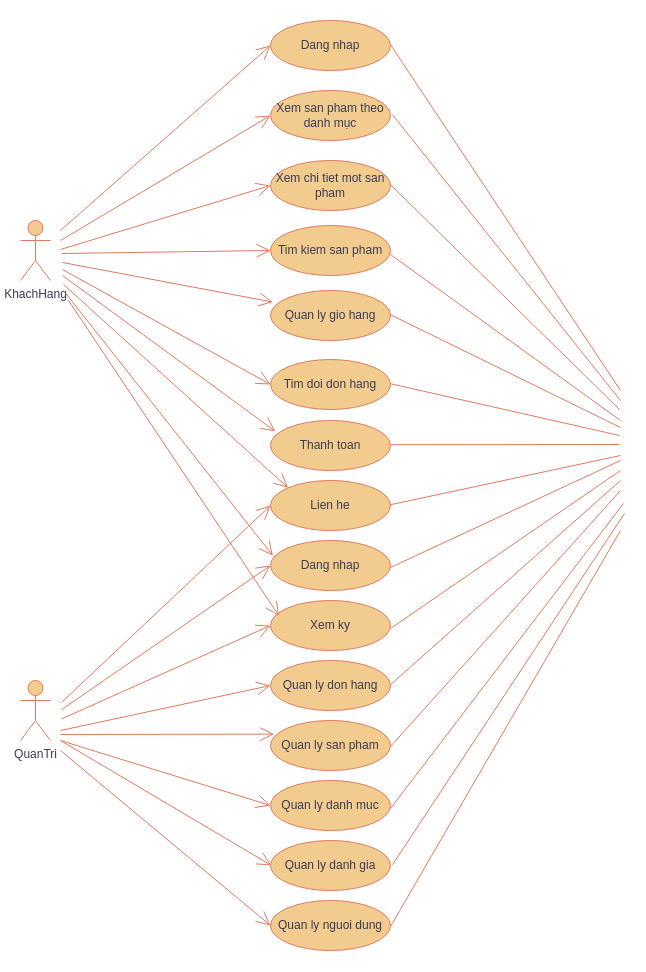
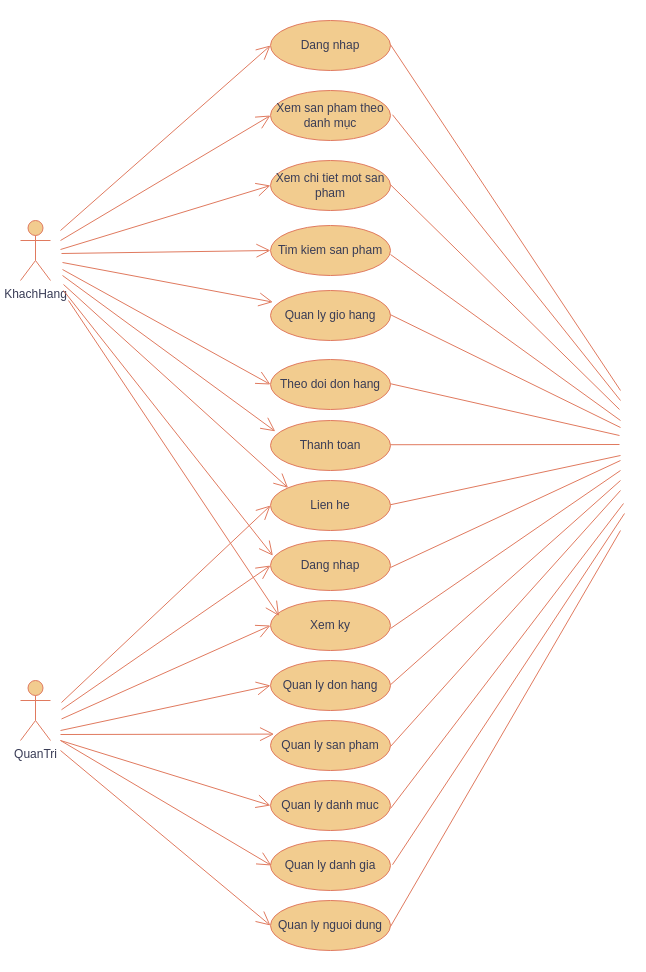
node "Tim doi don hang": label "Tim doi don hang" -> "Theo doi don hang"
